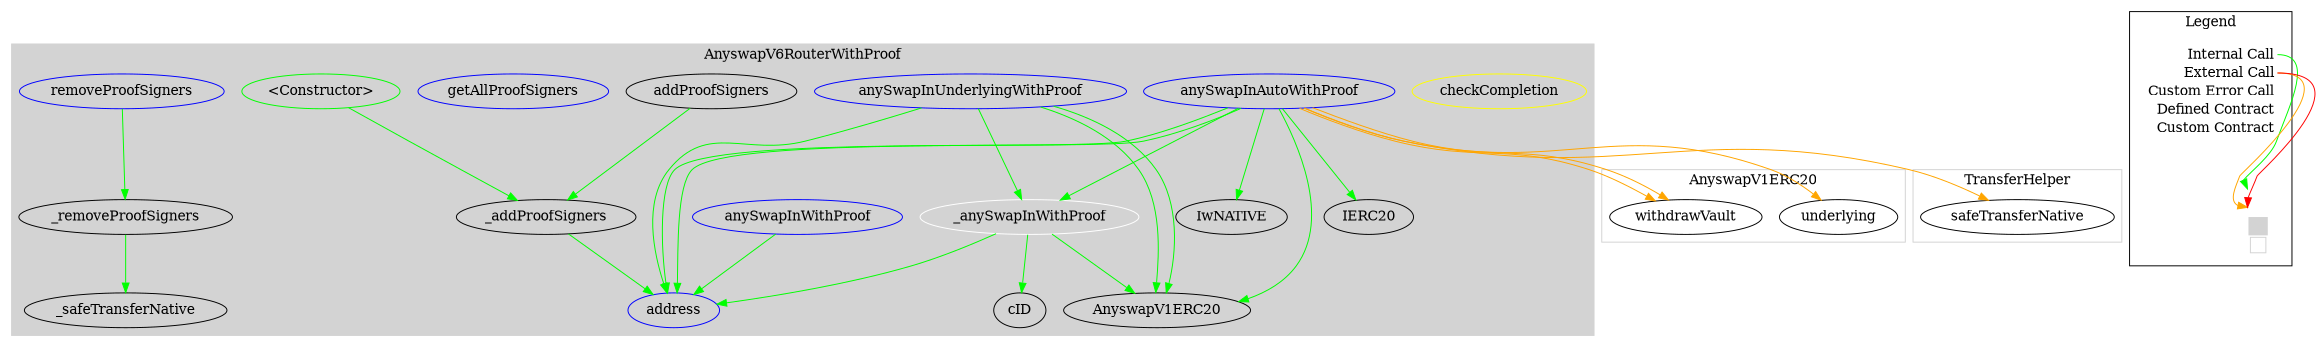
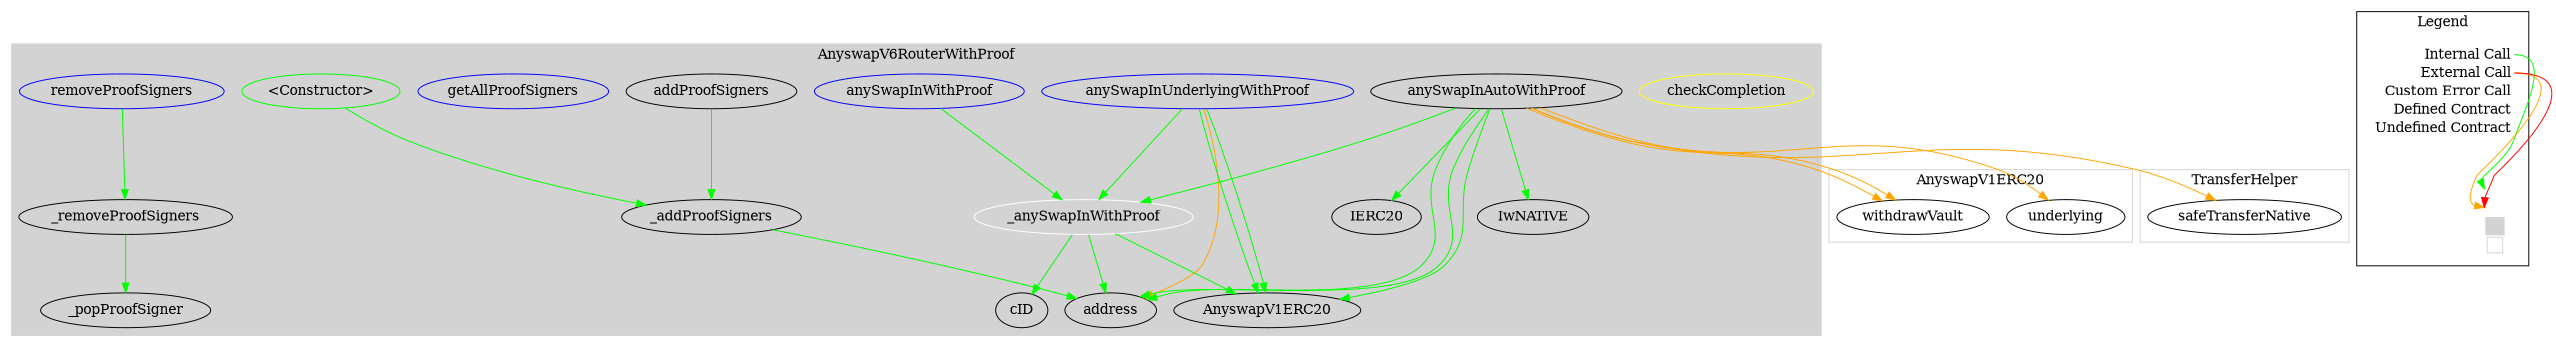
node "anySwapInAutoWithProof": color blue -> black
node "Internal Call": text "Custom Contract" -> "Undefined Contract"
edge "anySwapInUnderlyingWithProof" -> "address": color green -> orange
edge "anySwapInWithProof" -> "address": now "anySwapInWithProof" -> "_anySwapInWithProof"
node "_safeTransferNative": label "_safeTransferNative" -> "_popProofSigner"
node "address": color blue -> black
